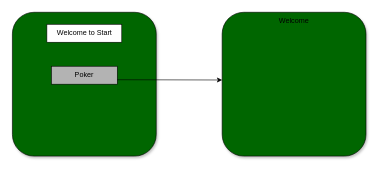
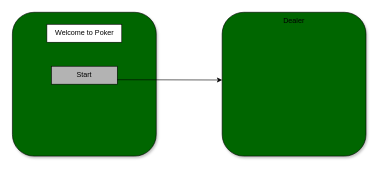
node "Welcome": label "Welcome" -> "Dealer"
node "Welcome to Start": label "Welcome to Start" -> "Welcome to Poker"
node "Poker": label "Poker" -> "Start"
